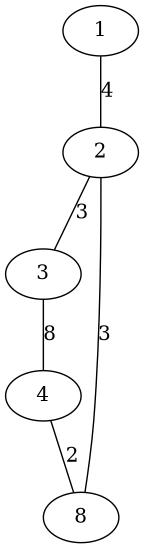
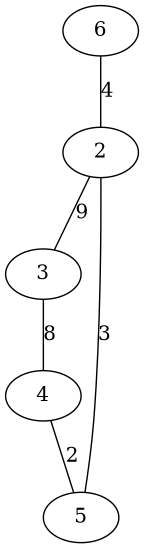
node "1": label "1" -> "6"
edge "2" -- "3": label "3" -> "9"
node "8": label "8" -> "5"
